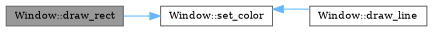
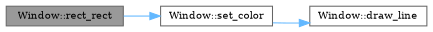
edge "Window::draw_line" -> "Window::set_color": reversed
node "Window::draw_rect": label "Window::draw_rect" -> "Window::rect_rect"
